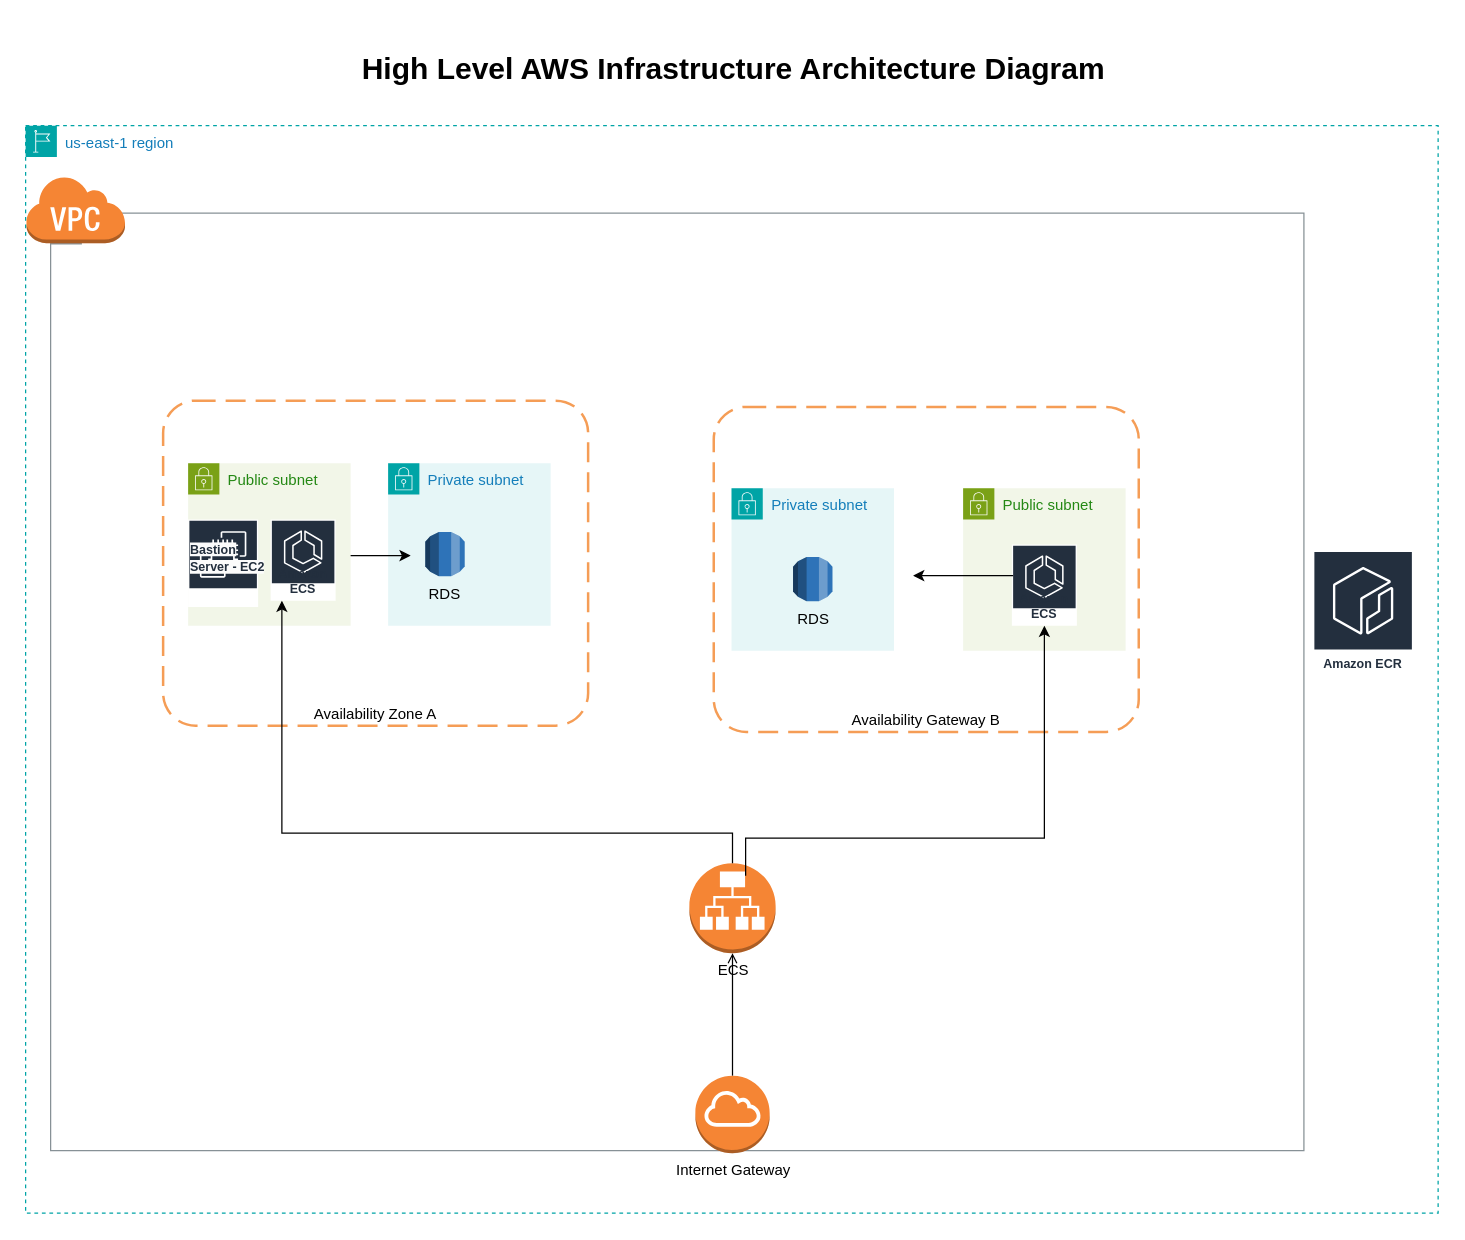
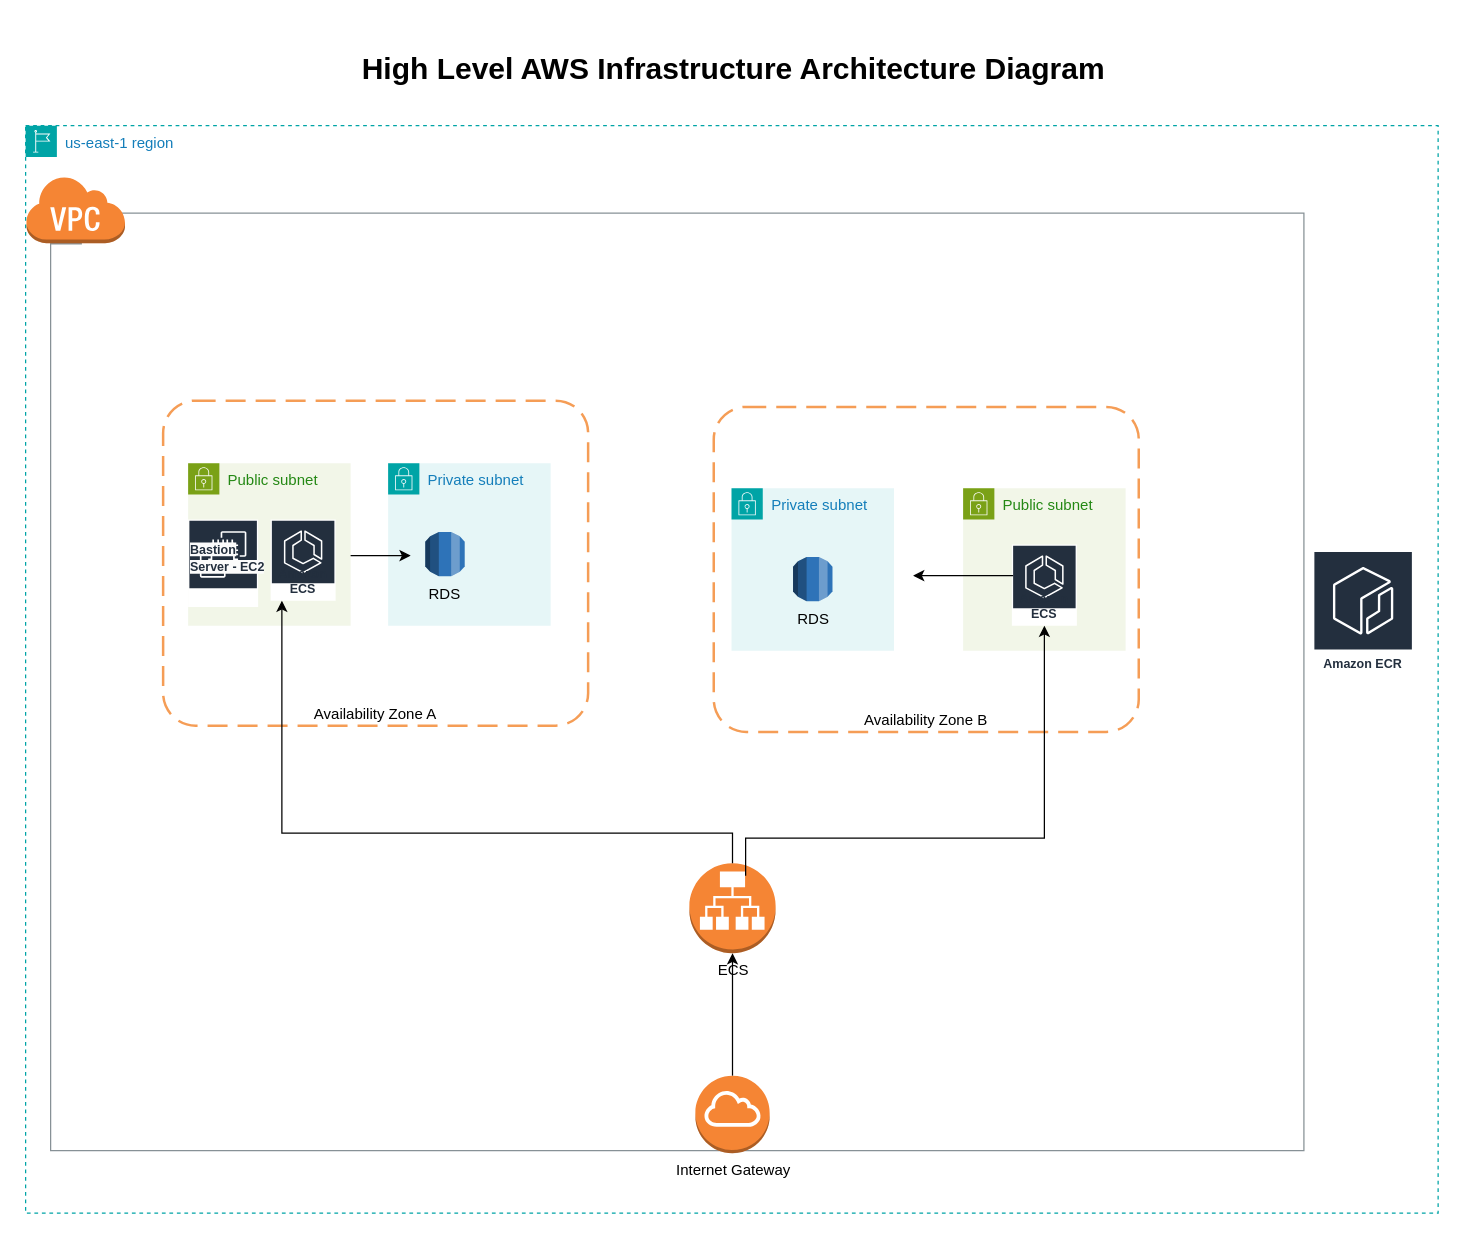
node "Availability Gateway B": label "Availability Gateway B" -> "Availability Zone B"
edge "Internet Gateway" -> "ECS": arrowhead open -> classic
